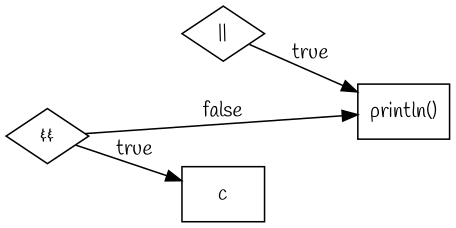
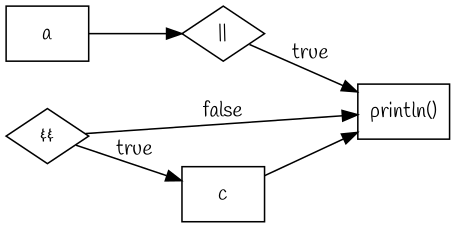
node "a": added
edge "c" -> "println()": added
